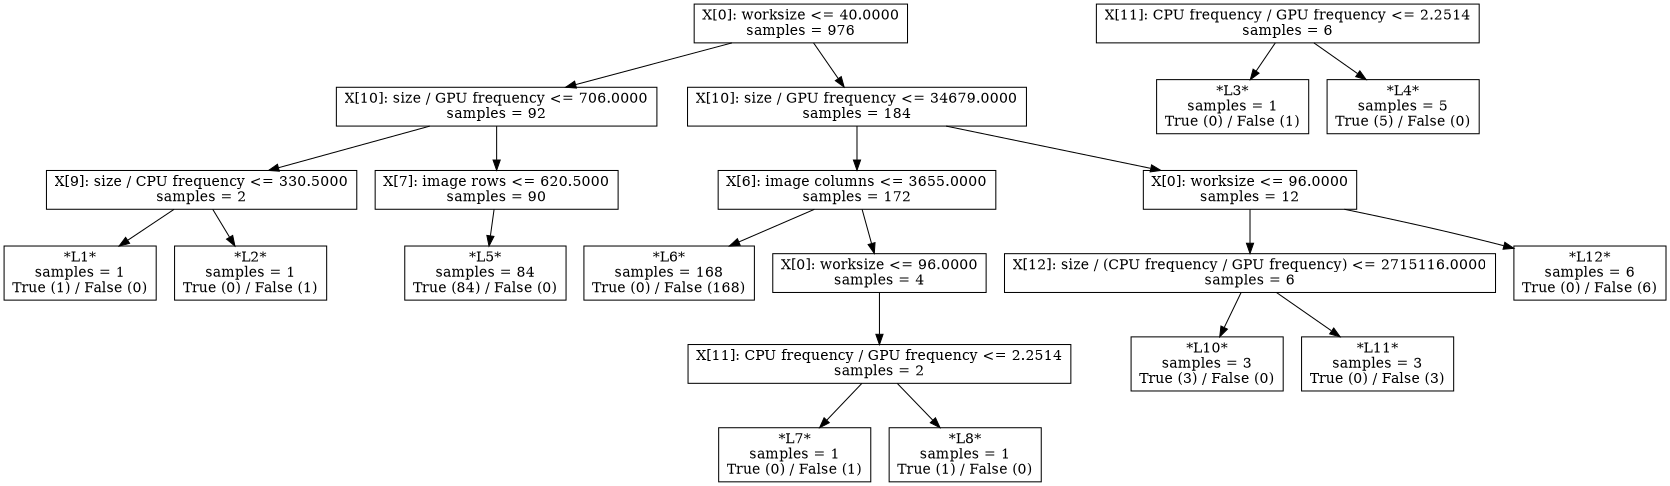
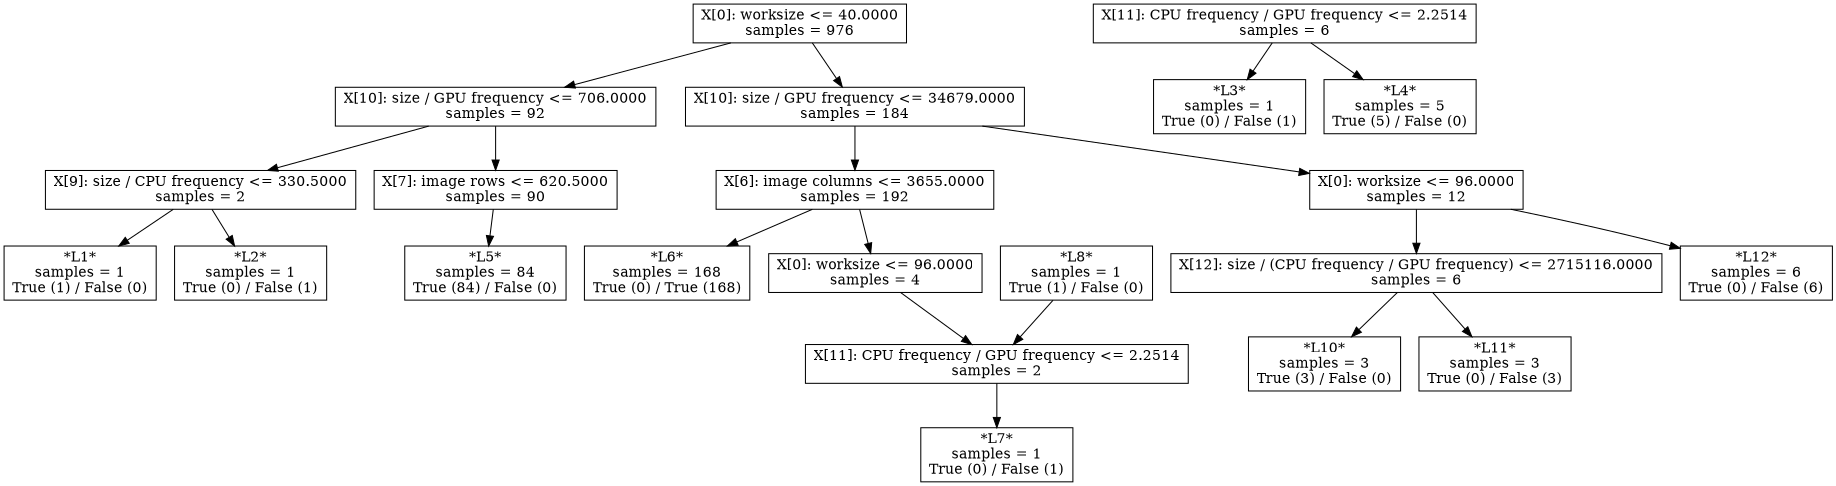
node "X[6]: image columns <= 3655.0000 samples = 172": label "X[6]: image columns <= 3655.0000 samples = 172" -> "X[6]: image columns <= 3655.0000 samples = 192"
node "*L6* samples = 168 True (0) / False (168)": label "*L6* samples = 168 True (0) / False (168)" -> "*L6* samples = 168 True (0) / True (168)"
edge "X[11]: CPU frequency / GPU frequency <= 2.2514 samples = 2" -> "*L8* samples = 1 True (1) / False (0)": reversed
